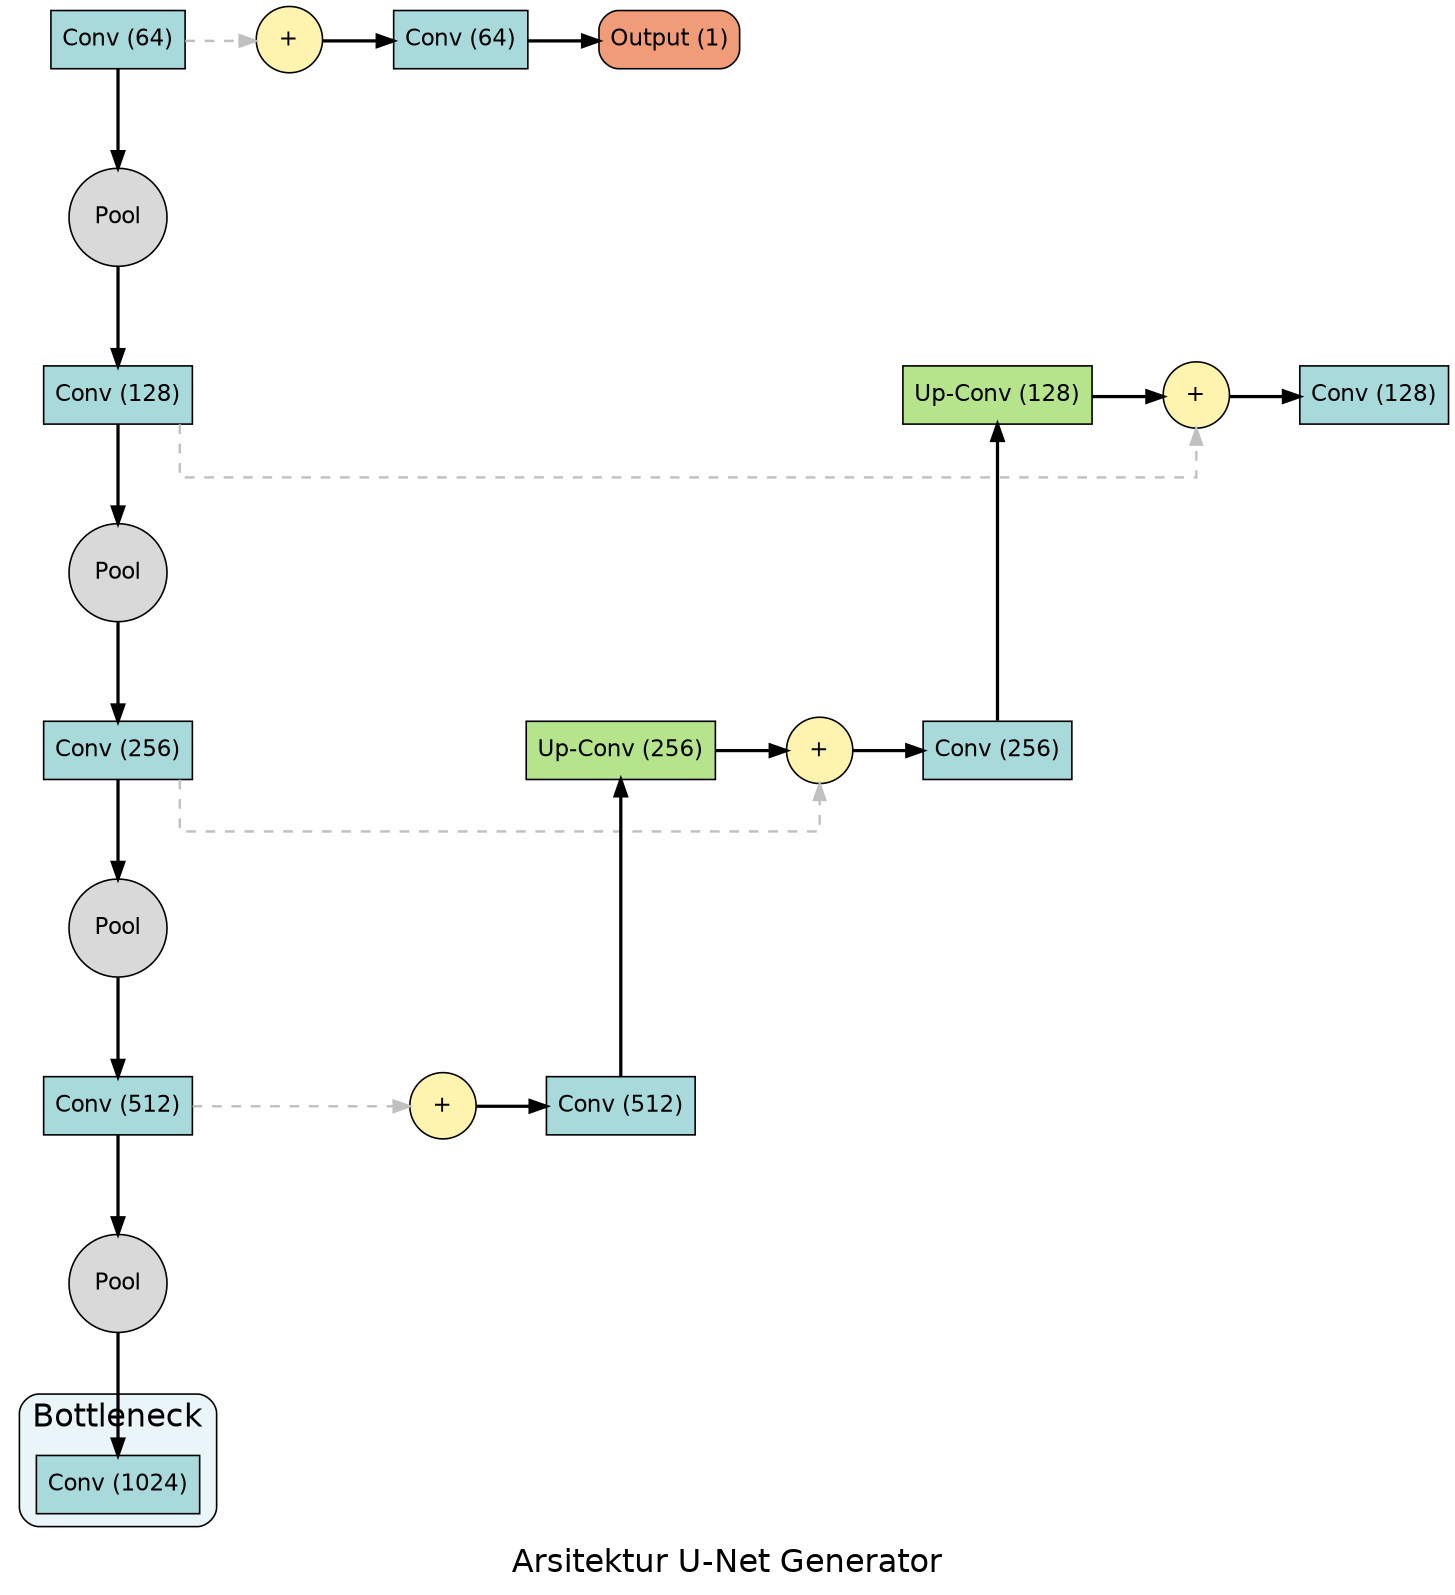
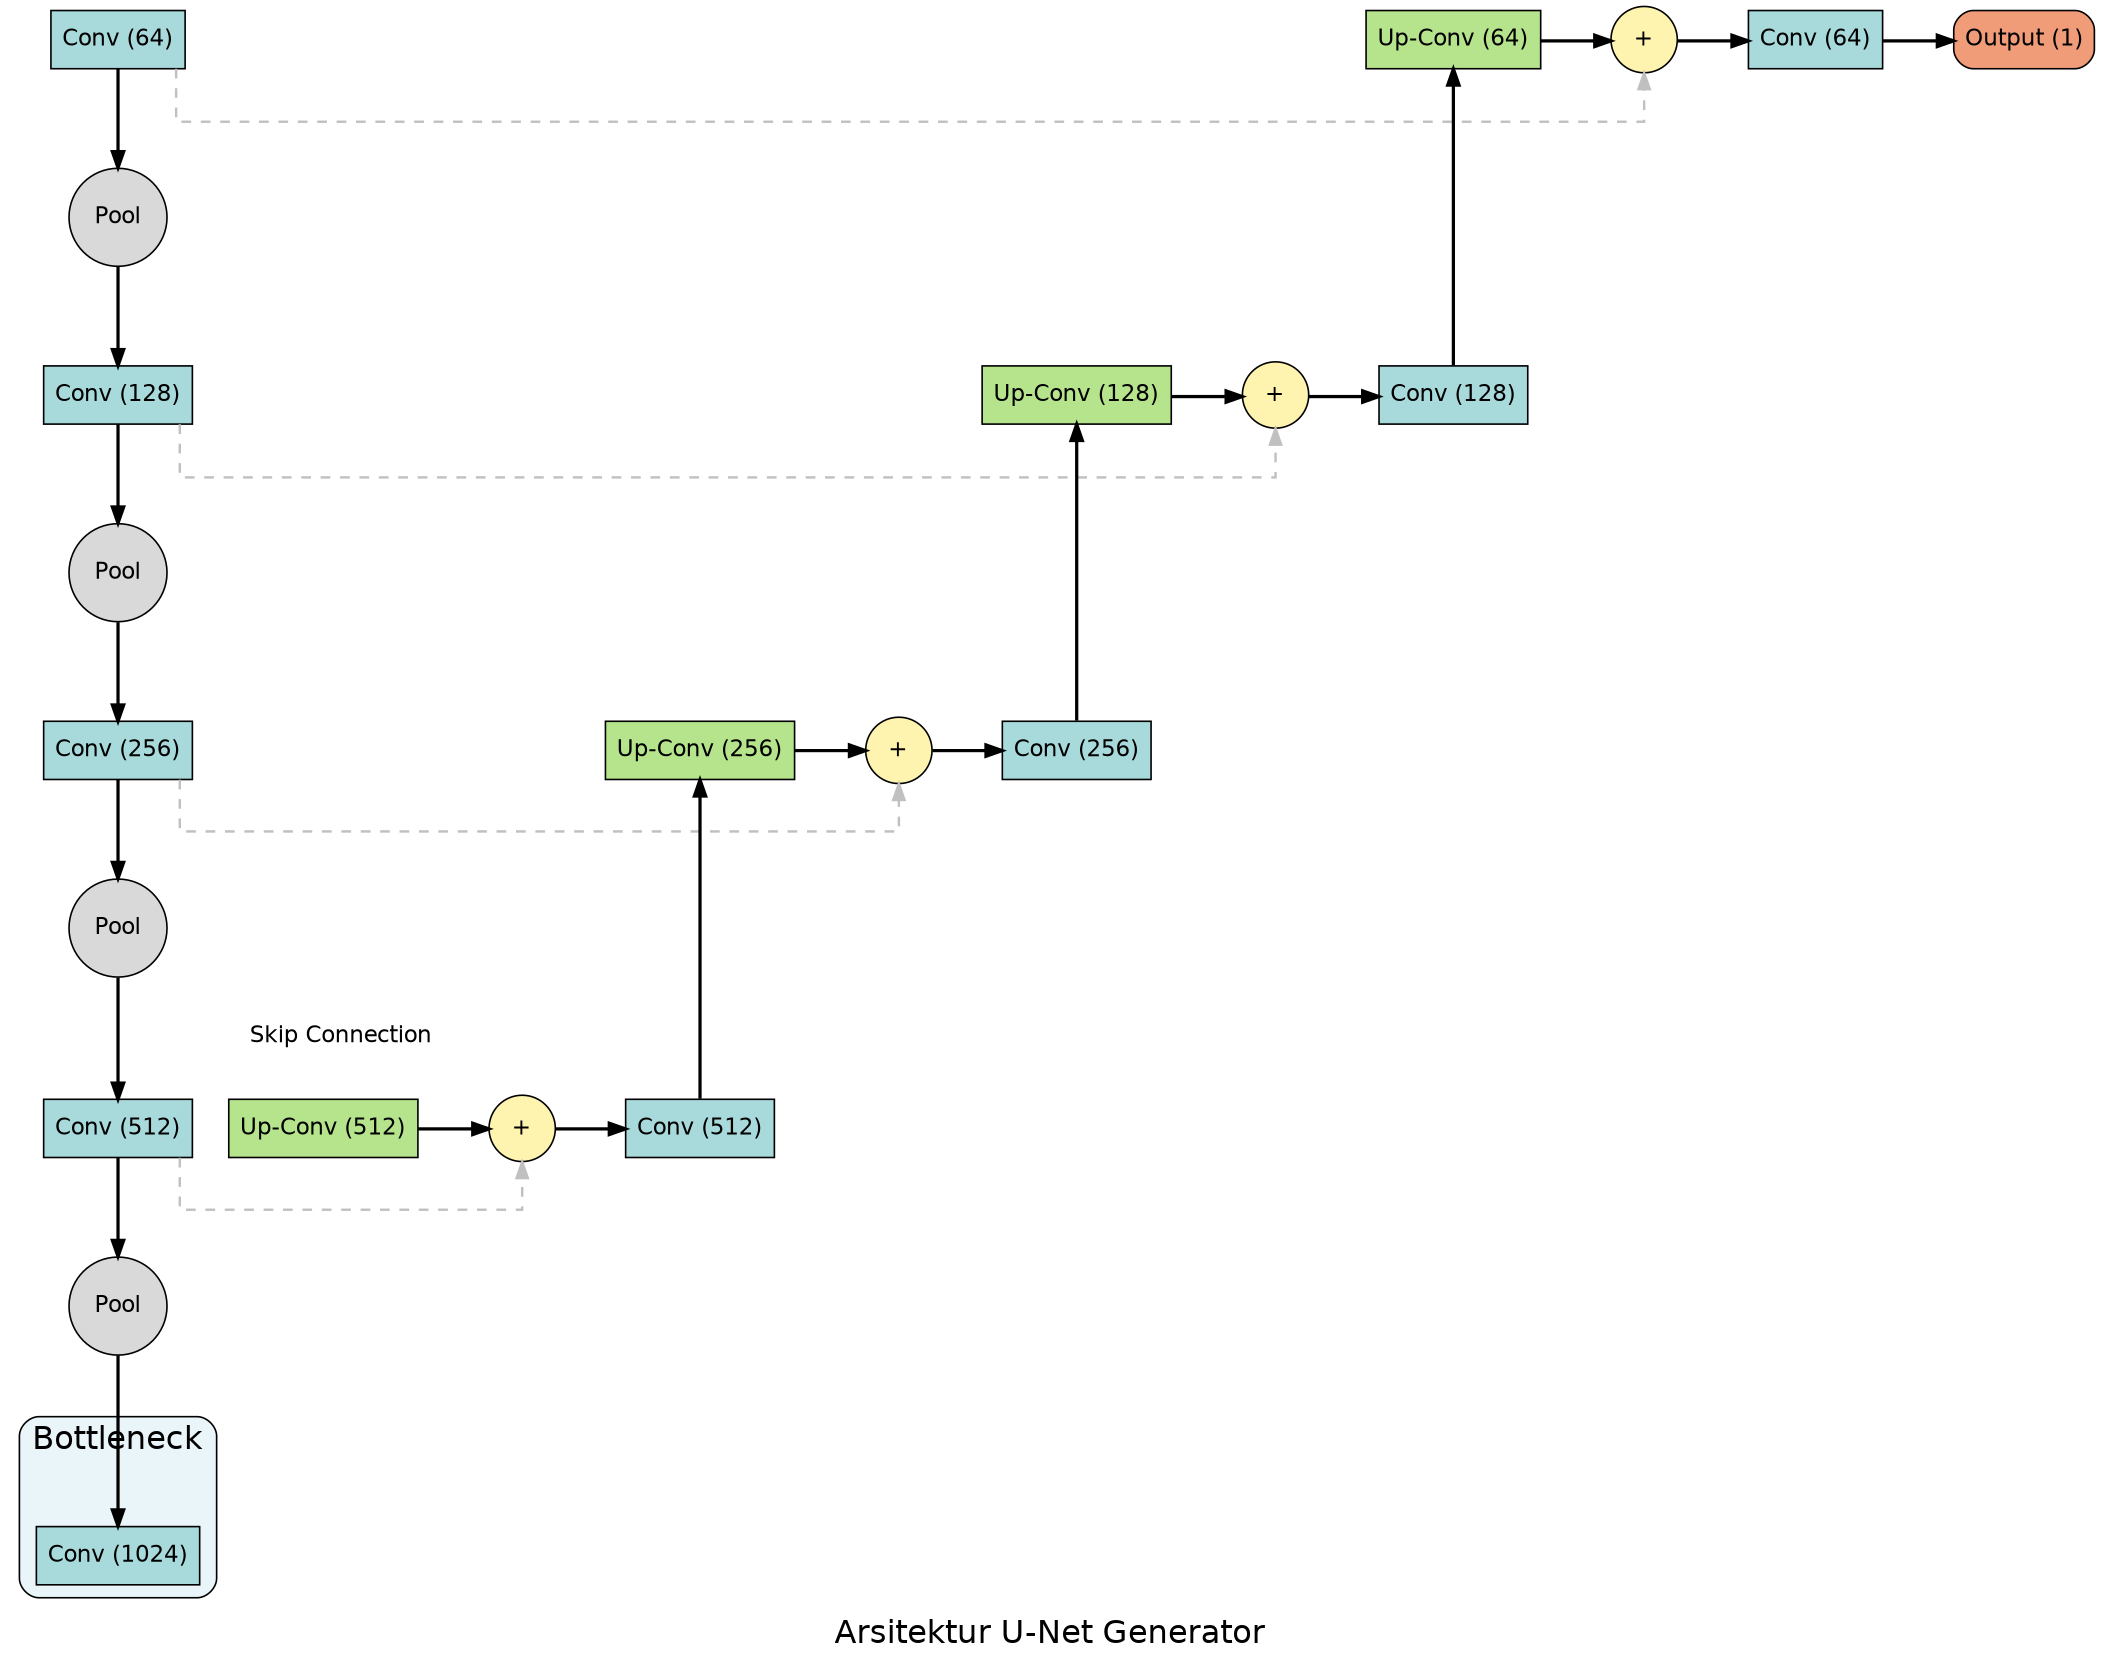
node "Up-Conv (64)": added
node "Up-Conv (512)": added
